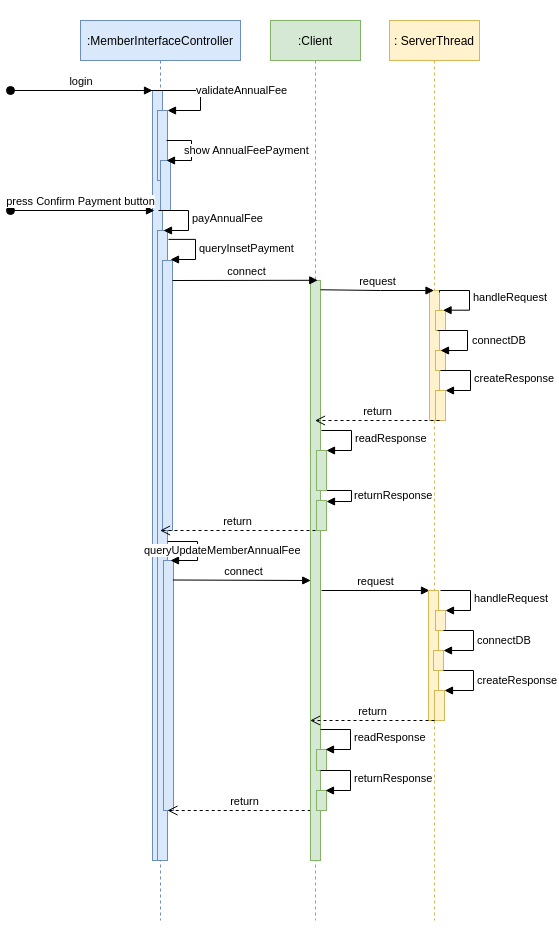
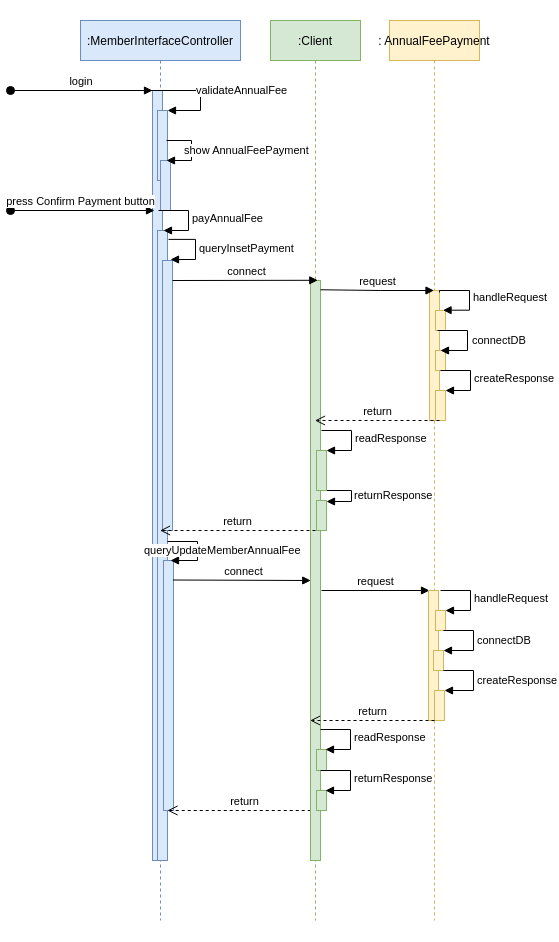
node ": ServerThread": label ": ServerThread" -> ": AnnualFeePayment"
